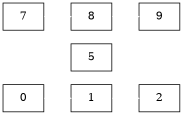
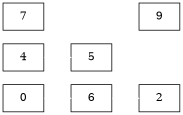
node "8": removed
node "4": added
node "1": label "1" -> "6"
